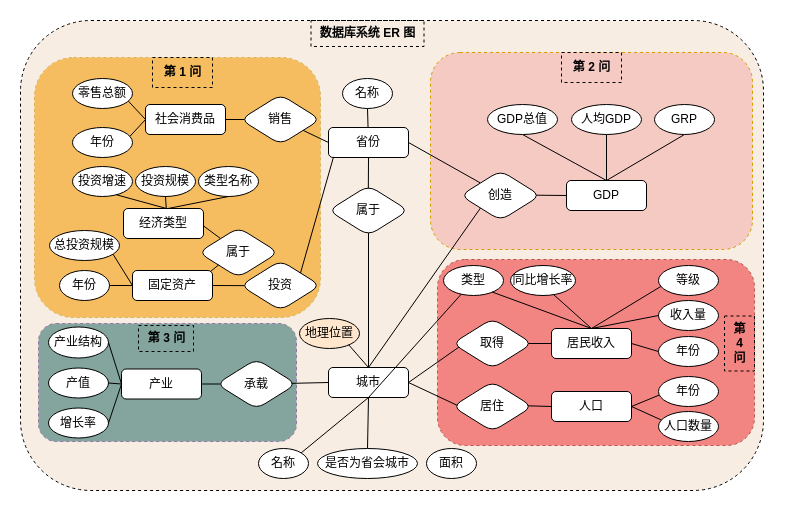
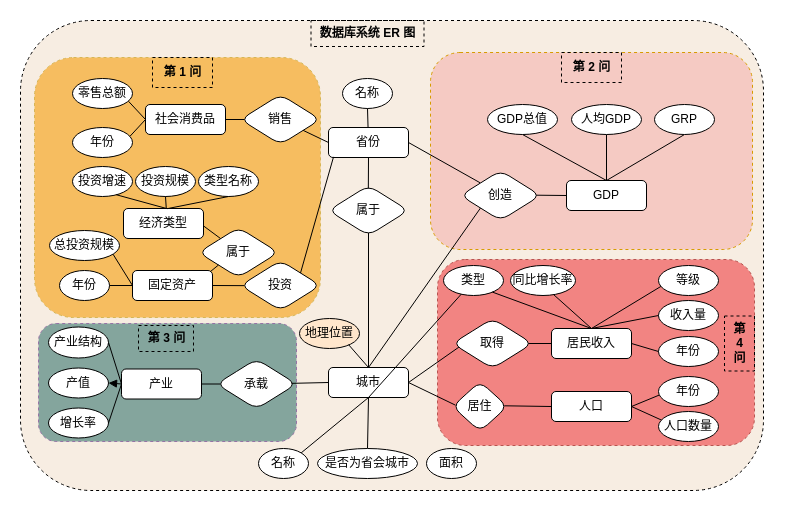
edge "产值" -- "产业": arrowhead none -> block
node "居住": size 80x50 -> 55x50
